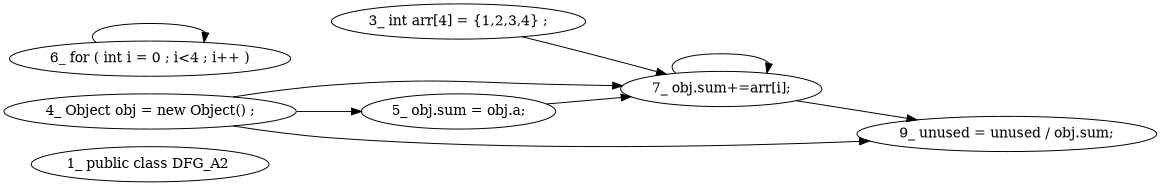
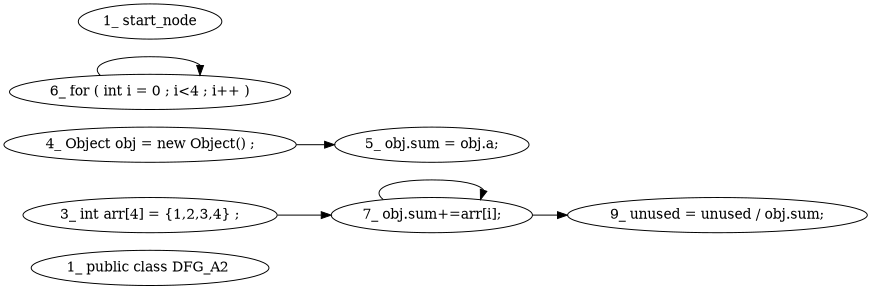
node "1_ start_node": added
edge "4_ Object obj = new Object() ;" -> "7_ obj.sum+=arr[i];": removed
edge "5_ obj.sum = obj.a;" -> "7_ obj.sum+=arr[i];": removed
edge "4_ Object obj = new Object() ;" -> "9_ unused = unused / obj.sum;": removed
